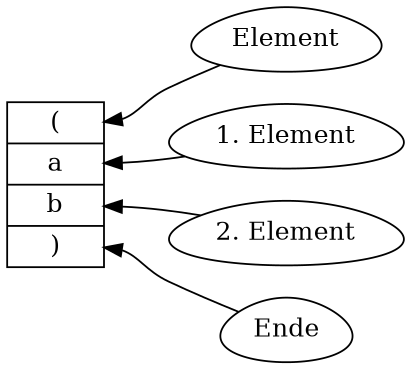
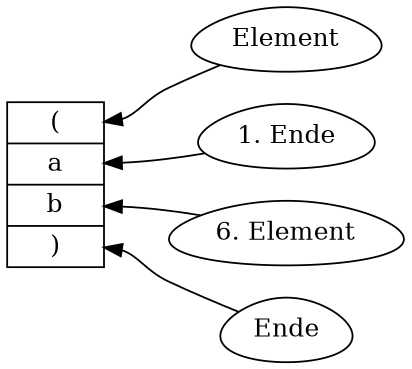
node "1. Element": label "1. Element" -> "1. Ende"
node "2. Element": label "2. Element" -> "6. Element"
